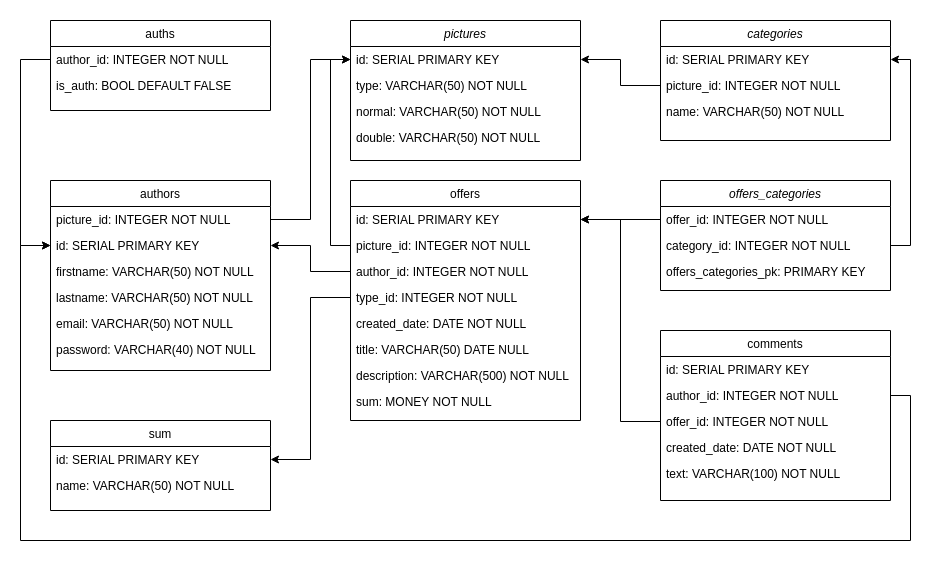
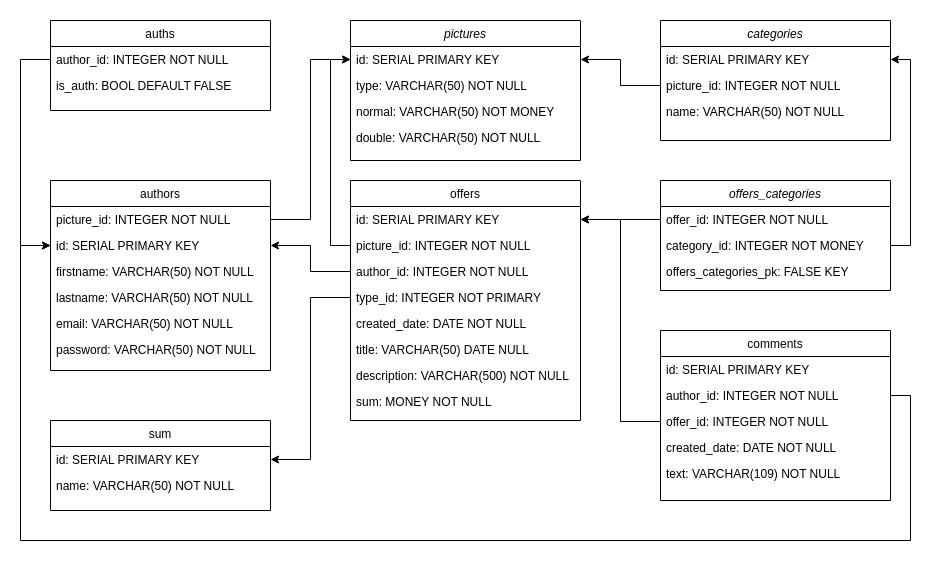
node "normal: VARCHAR(50) NOT NULL": label "normal: VARCHAR(50) NOT NULL" -> "normal: VARCHAR(50) NOT MONEY"
node "category_id: INTEGER NOT NULL": label "category_id: INTEGER NOT NULL" -> "category_id: INTEGER NOT MONEY"
node "offers_categories_pk: PRIMARY KEY": label "offers_categories_pk: PRIMARY KEY" -> "offers_categories_pk: FALSE KEY"
node "type_id: INTEGER NOT NULL": label "type_id: INTEGER NOT NULL" -> "type_id: INTEGER NOT PRIMARY"
node "password: VARCHAR(40) NOT NULL": label "password: VARCHAR(40) NOT NULL" -> "password: VARCHAR(50) NOT NULL"
node "text: VARCHAR(100) NOT NULL": label "text: VARCHAR(100) NOT NULL" -> "text: VARCHAR(109) NOT NULL"
